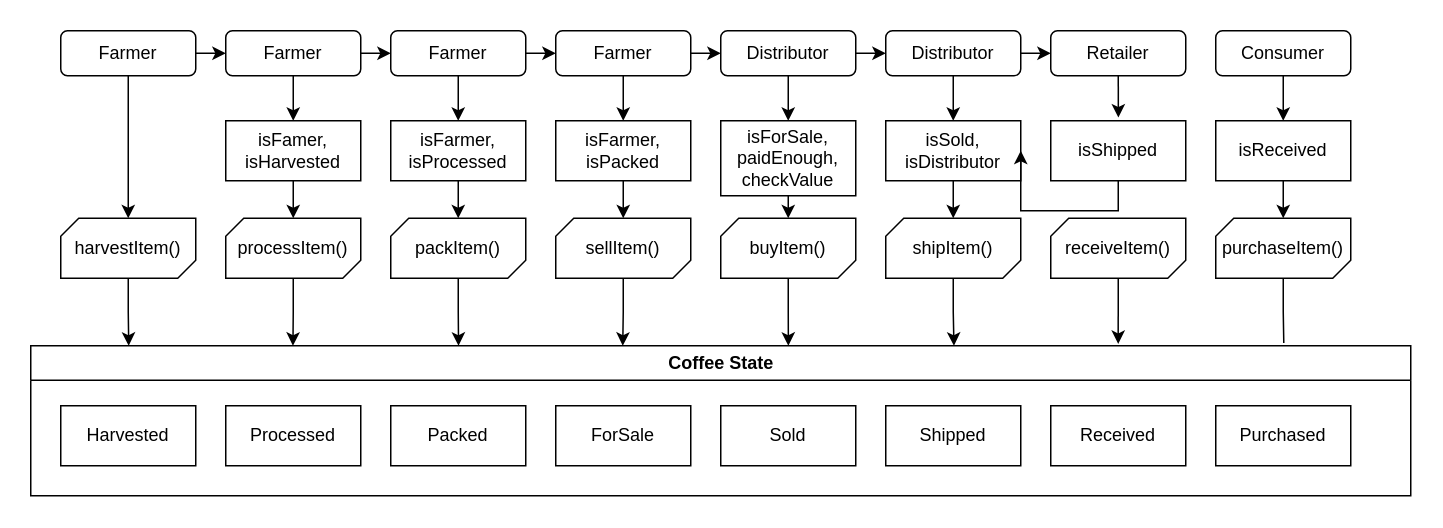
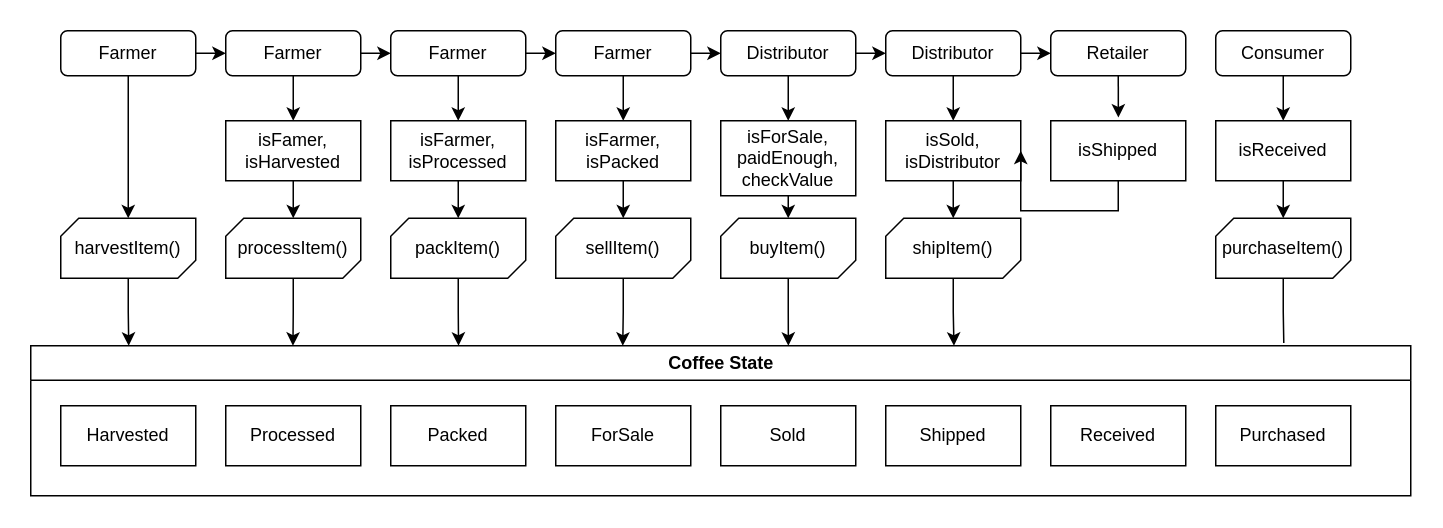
node "receiveItem()": removed
edge "receiveItem()" -> "Coffee State": removed
